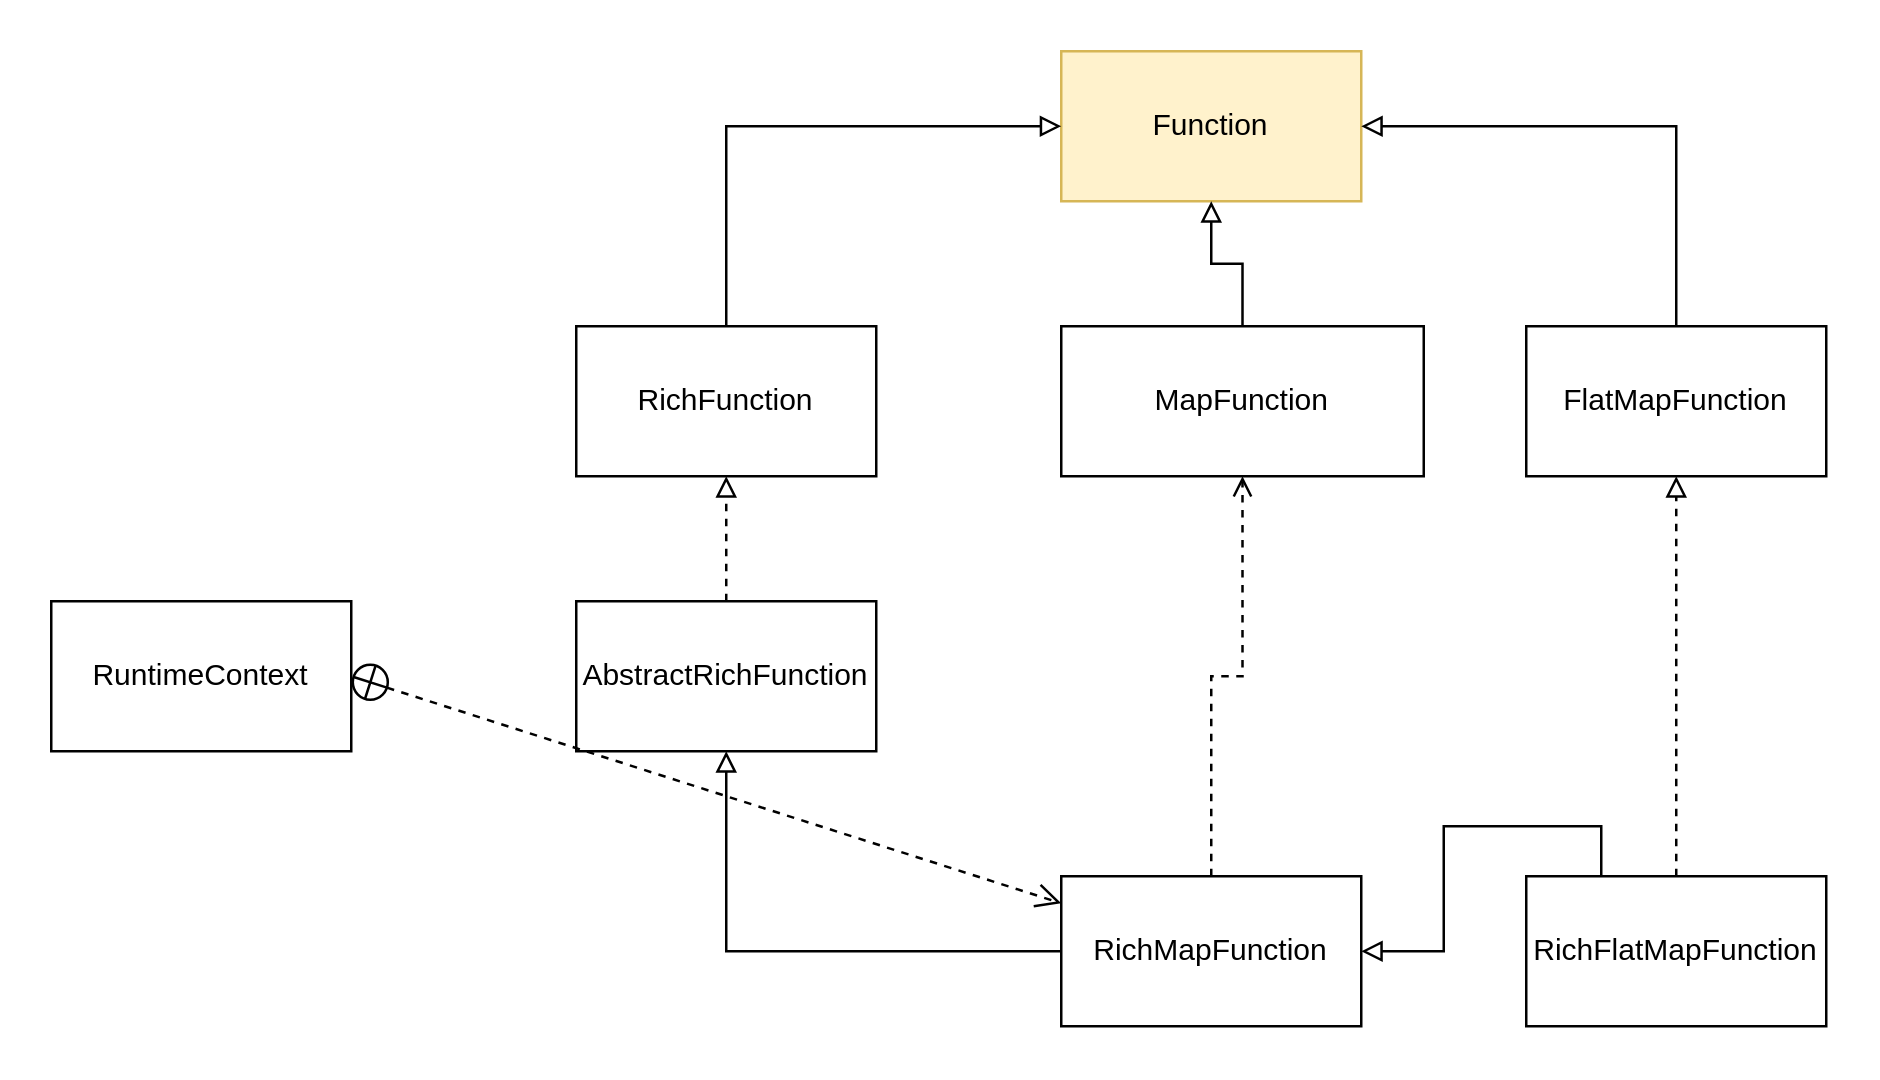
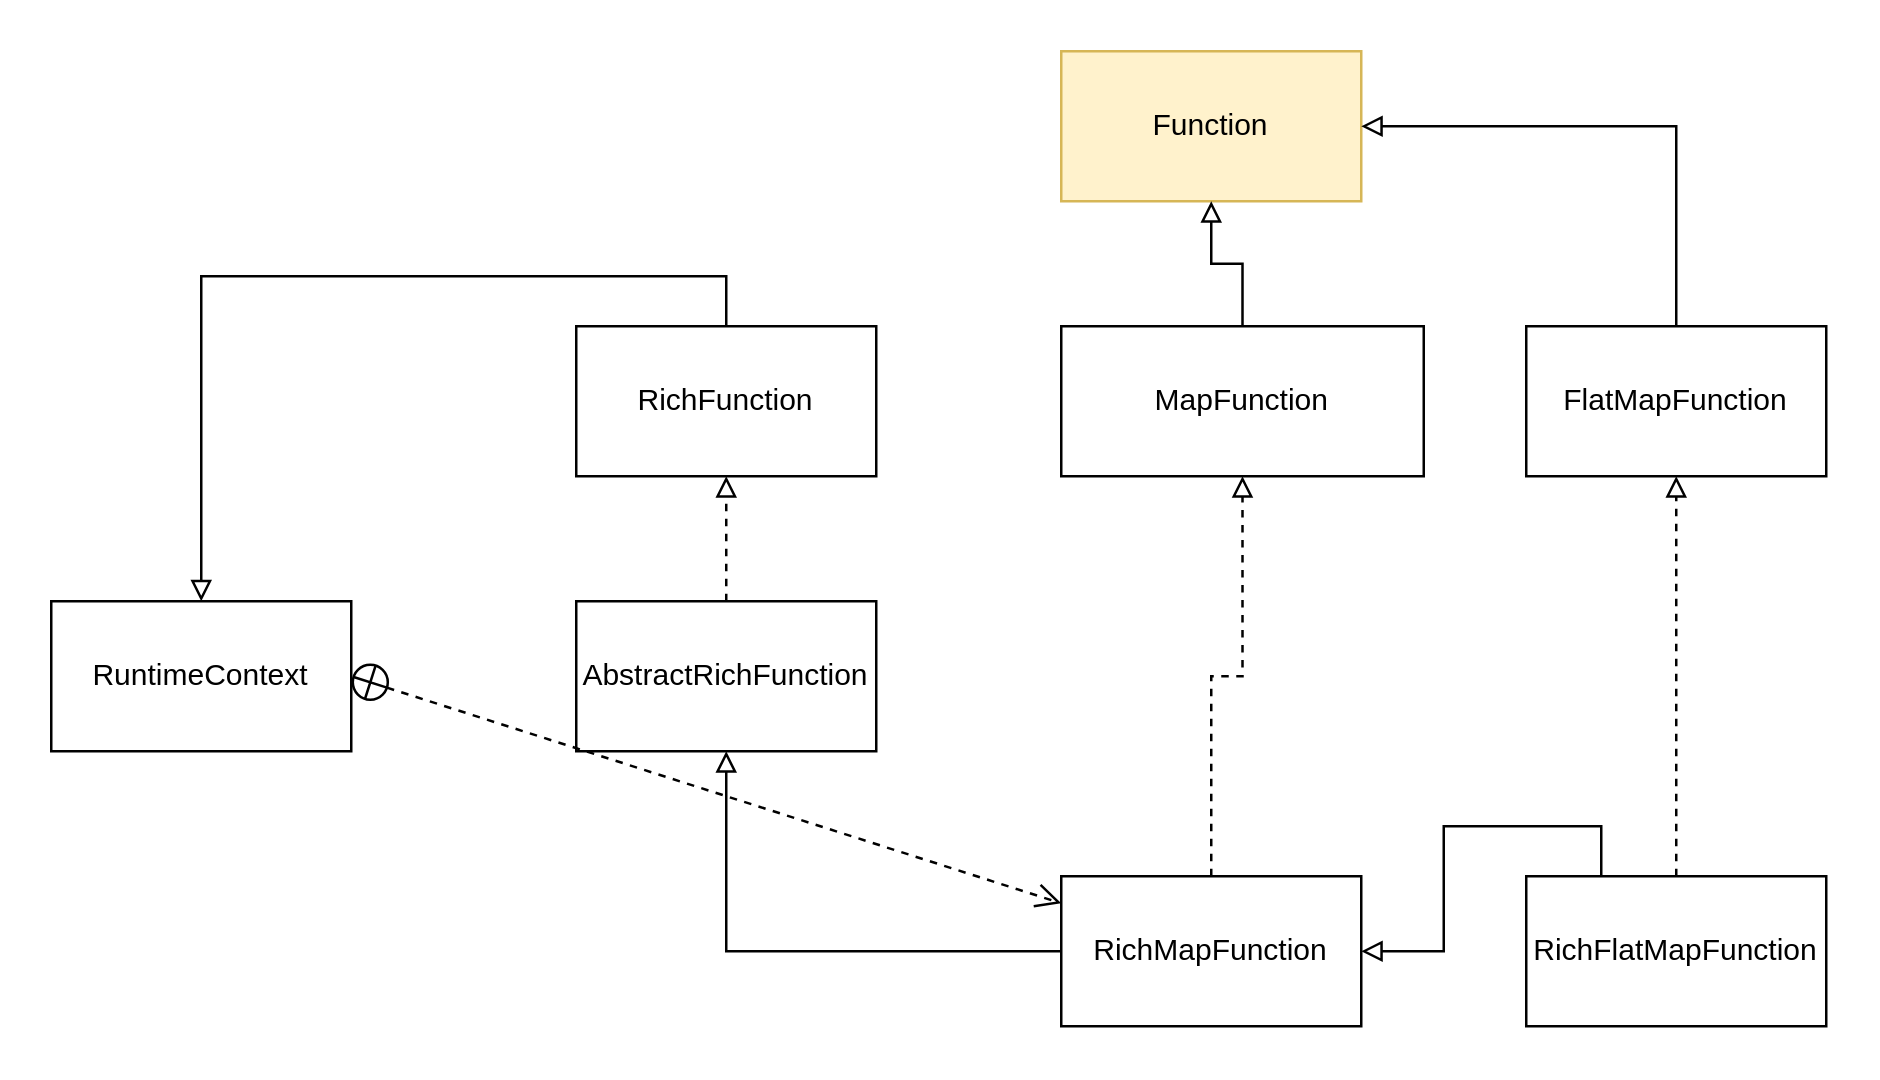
edge "RichFunction" -> "Function": now "RichFunction" -> "RuntimeContext"
edge "RichMapFunction" -> "MapFunction": arrowhead open -> block
